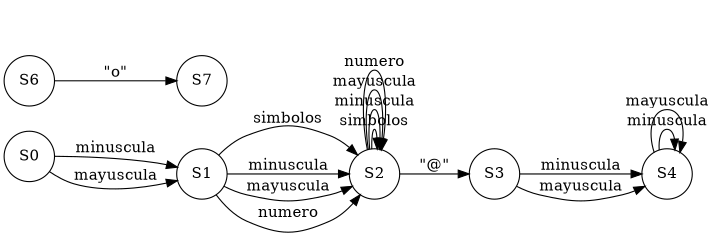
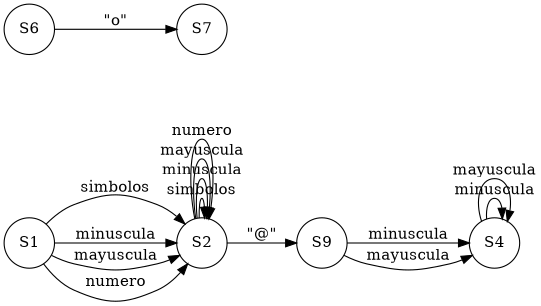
node "S0": removed
node "S3": label "S3" -> "S9"
